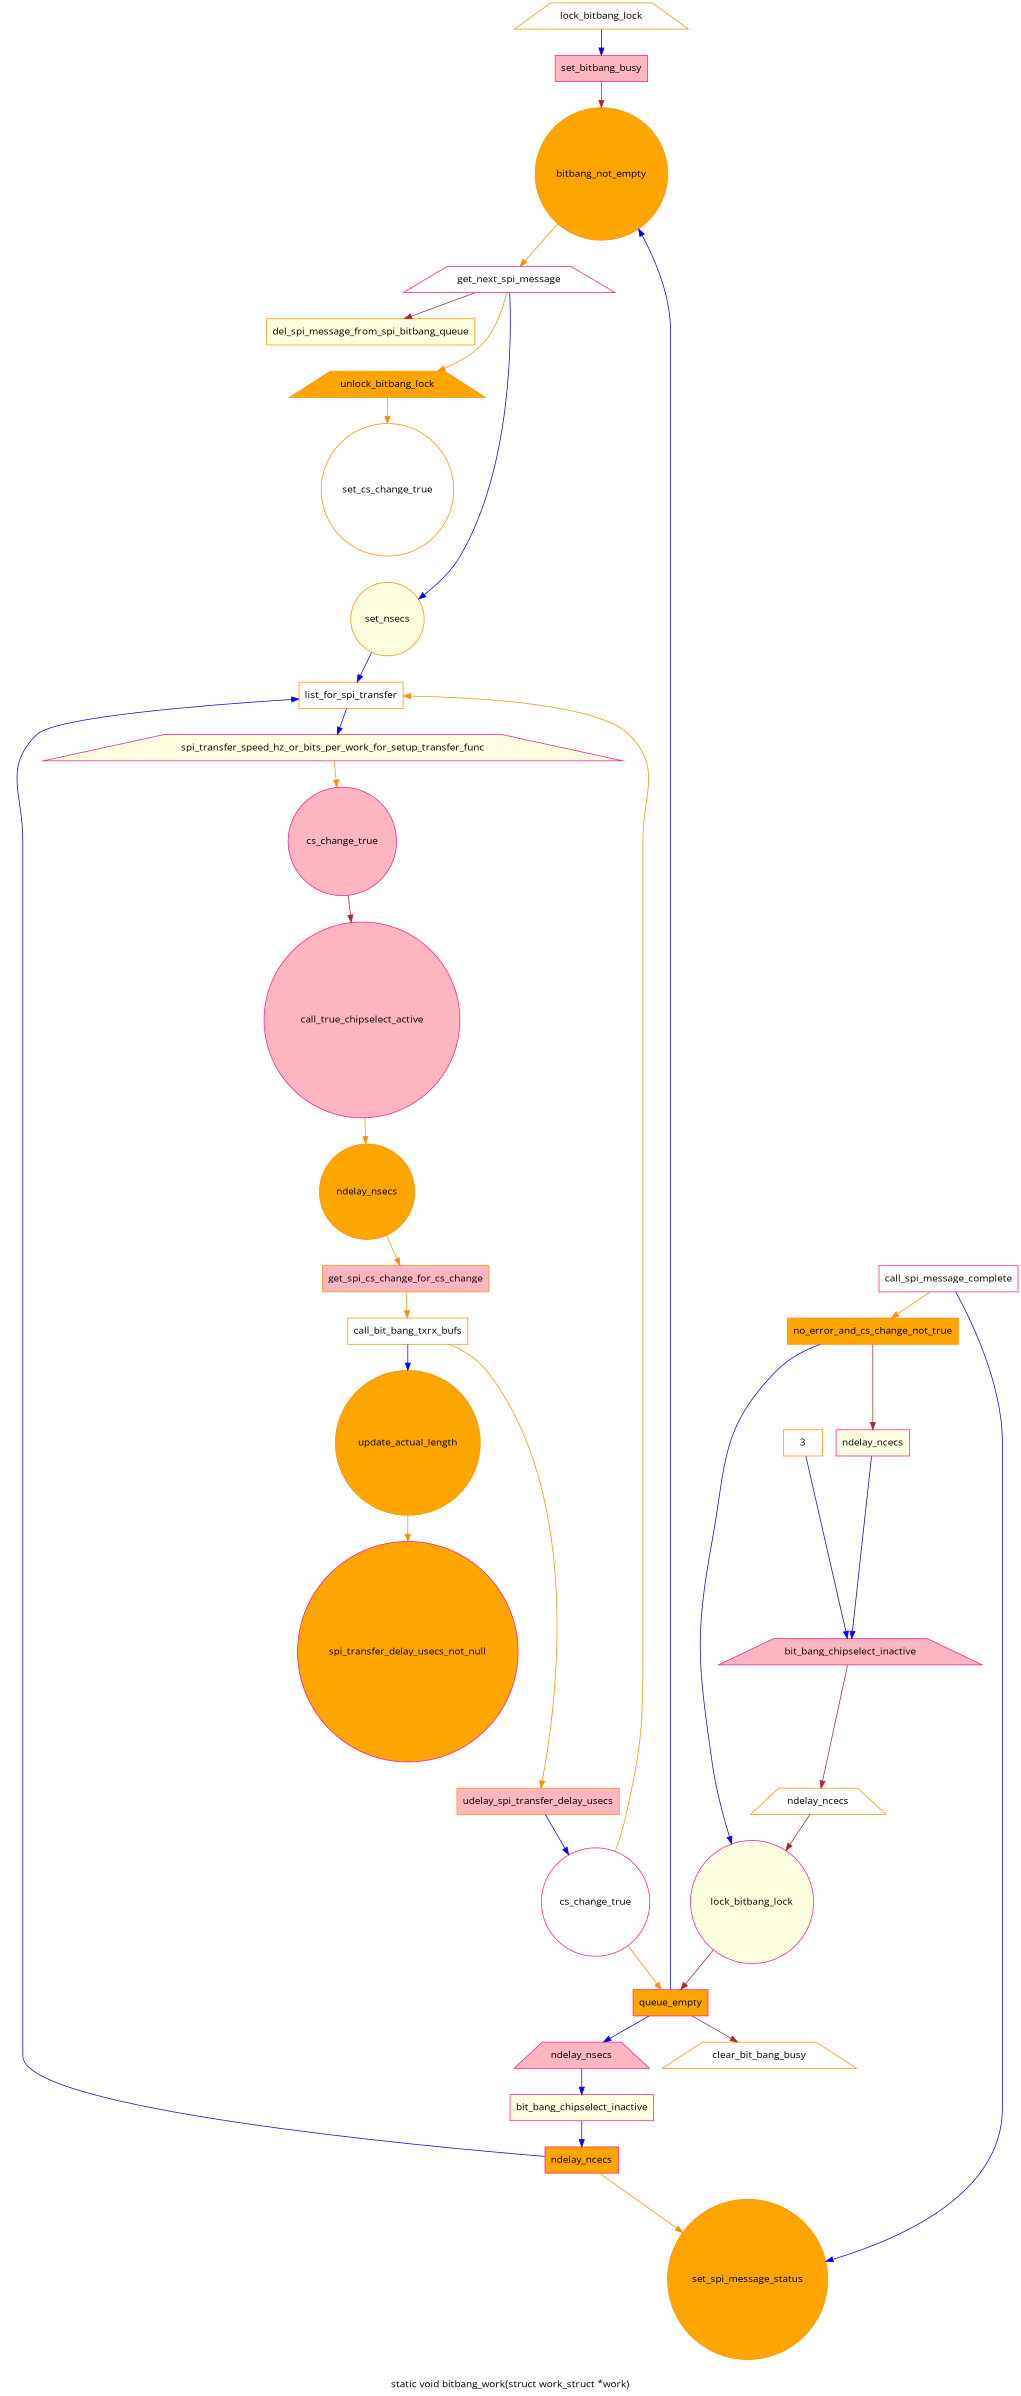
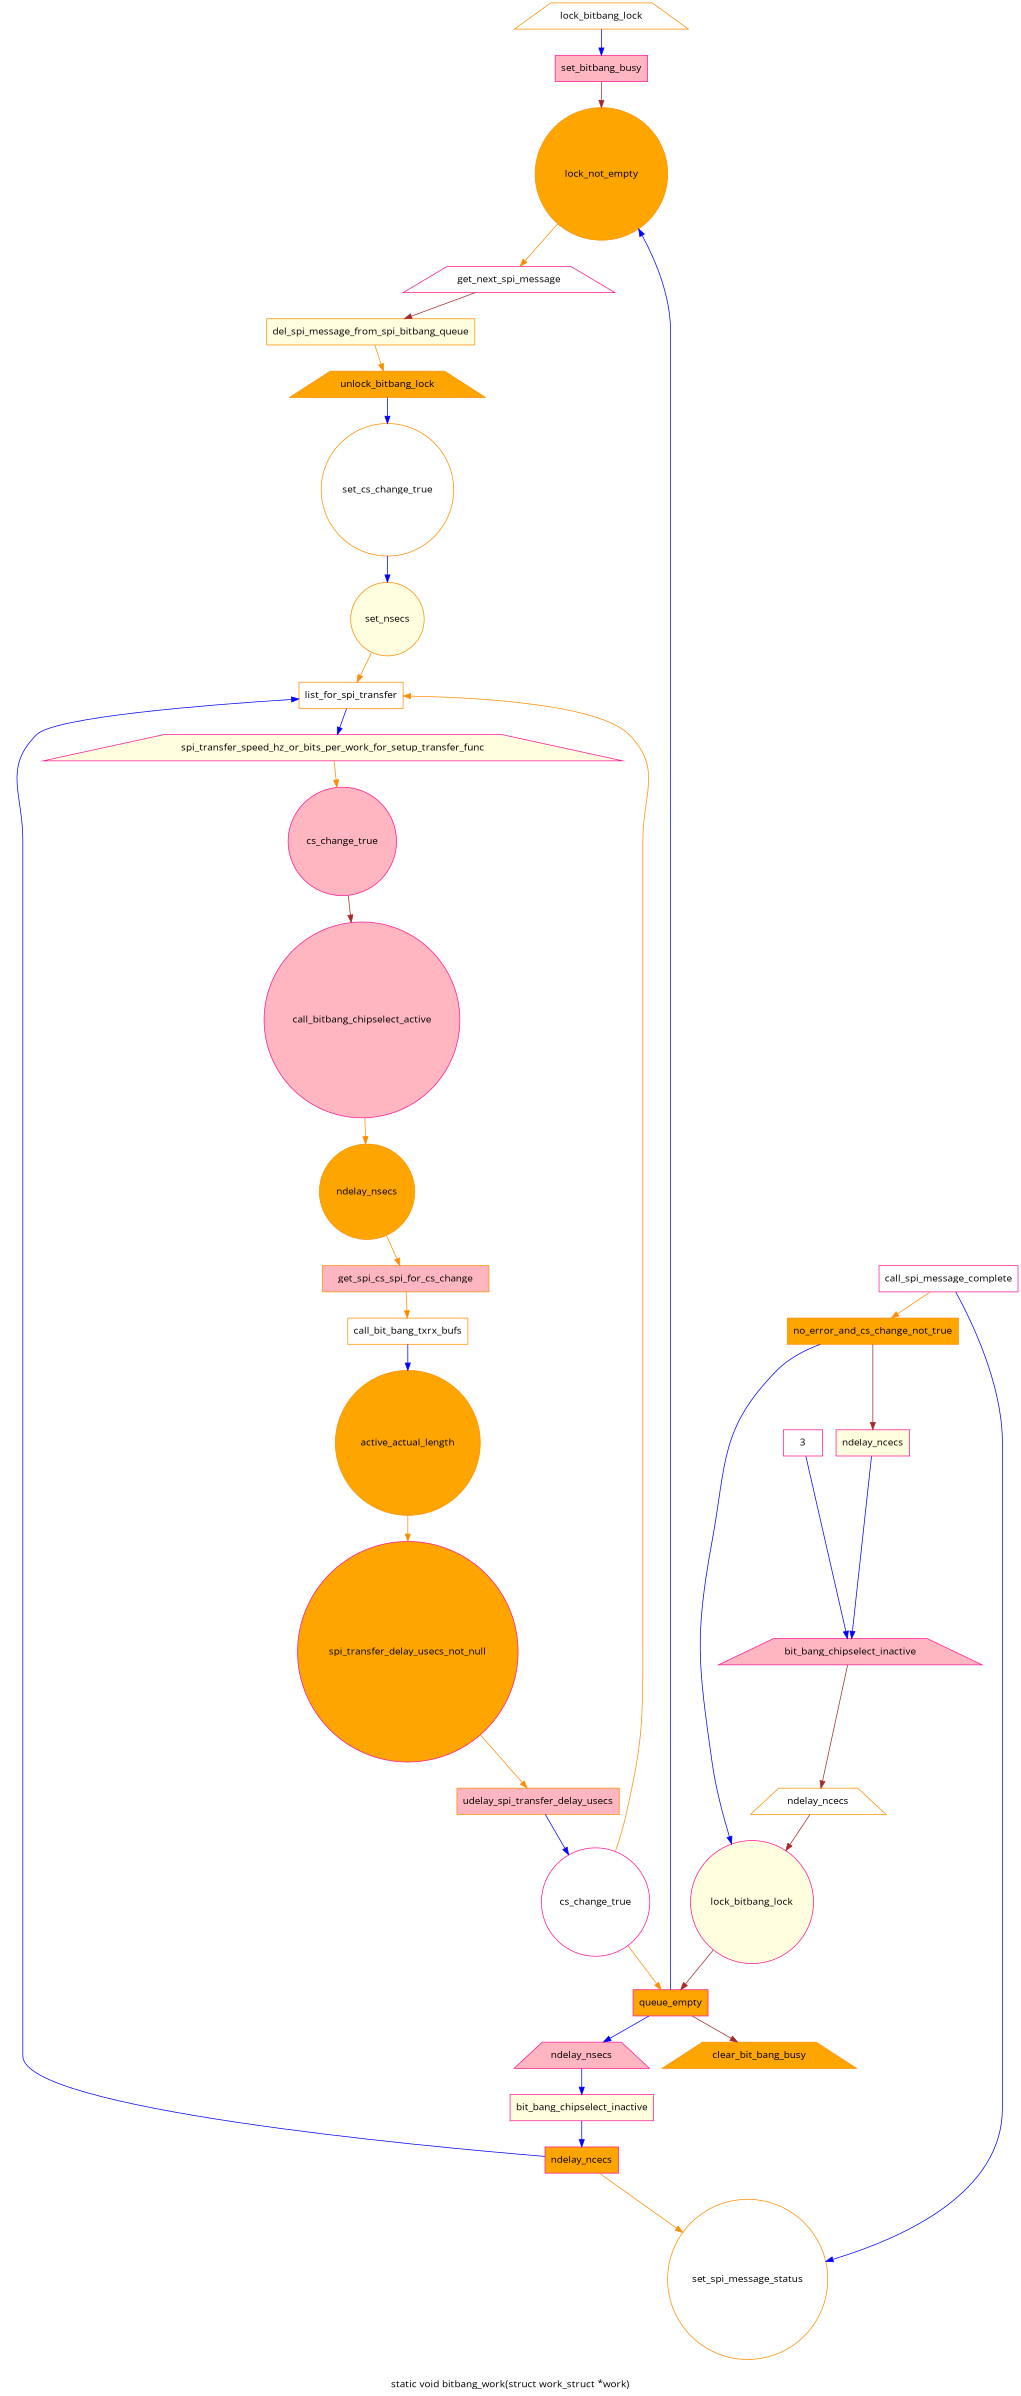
node "bitbang_not_empty": label "bitbang_not_empty" -> "lock_not_empty"
edge "get_next_spi_message" -> "unlock_bitbang_lock": now "del_spi_message_from_spi_bitbang_queue" -> "unlock_bitbang_lock"
edge "unlock_bitbang_lock" -> "set_cs_change_true": color darkorange -> blue
edge "get_next_spi_message" -> "set_nsecs": now "set_cs_change_true" -> "set_nsecs"
edge "set_nsecs" -> "list_for_spi_transfer": color blue -> darkorange
node "call_true_chipselect_active": label "call_true_chipselect_active" -> "call_bitbang_chipselect_active"
node "get_spi_cs_change_for_cs_change": label "get_spi_cs_change_for_cs_change" -> "get_spi_cs_spi_for_cs_change"
node "update_actual_length": label "update_actual_length" -> "active_actual_length"
node "3": color darkorange -> deeppink
edge "call_bit_bang_txrx_bufs" -> "udelay_spi_transfer_delay_usecs": now "spi_transfer_delay_usecs_not_null" -> "udelay_spi_transfer_delay_usecs"
node "clear_bit_bang_busy": fillcolor white -> orange
node "set_spi_message_status": fillcolor orange -> white
